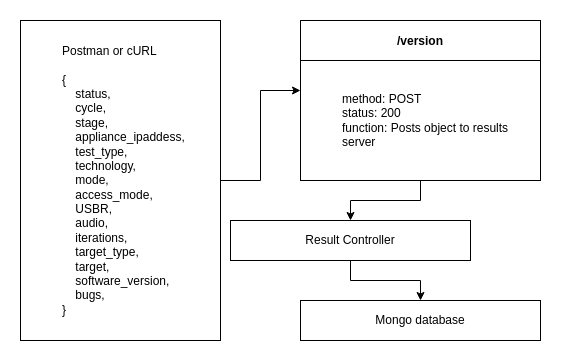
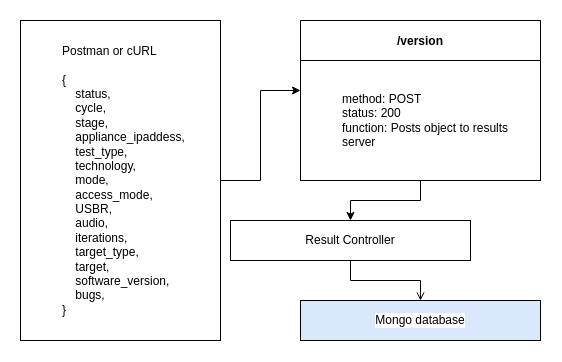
edge "Result Controller" -> "Mongo database": arrowhead classic -> open
node "Mongo database": fillcolor #ffffff -> #dae8fc
